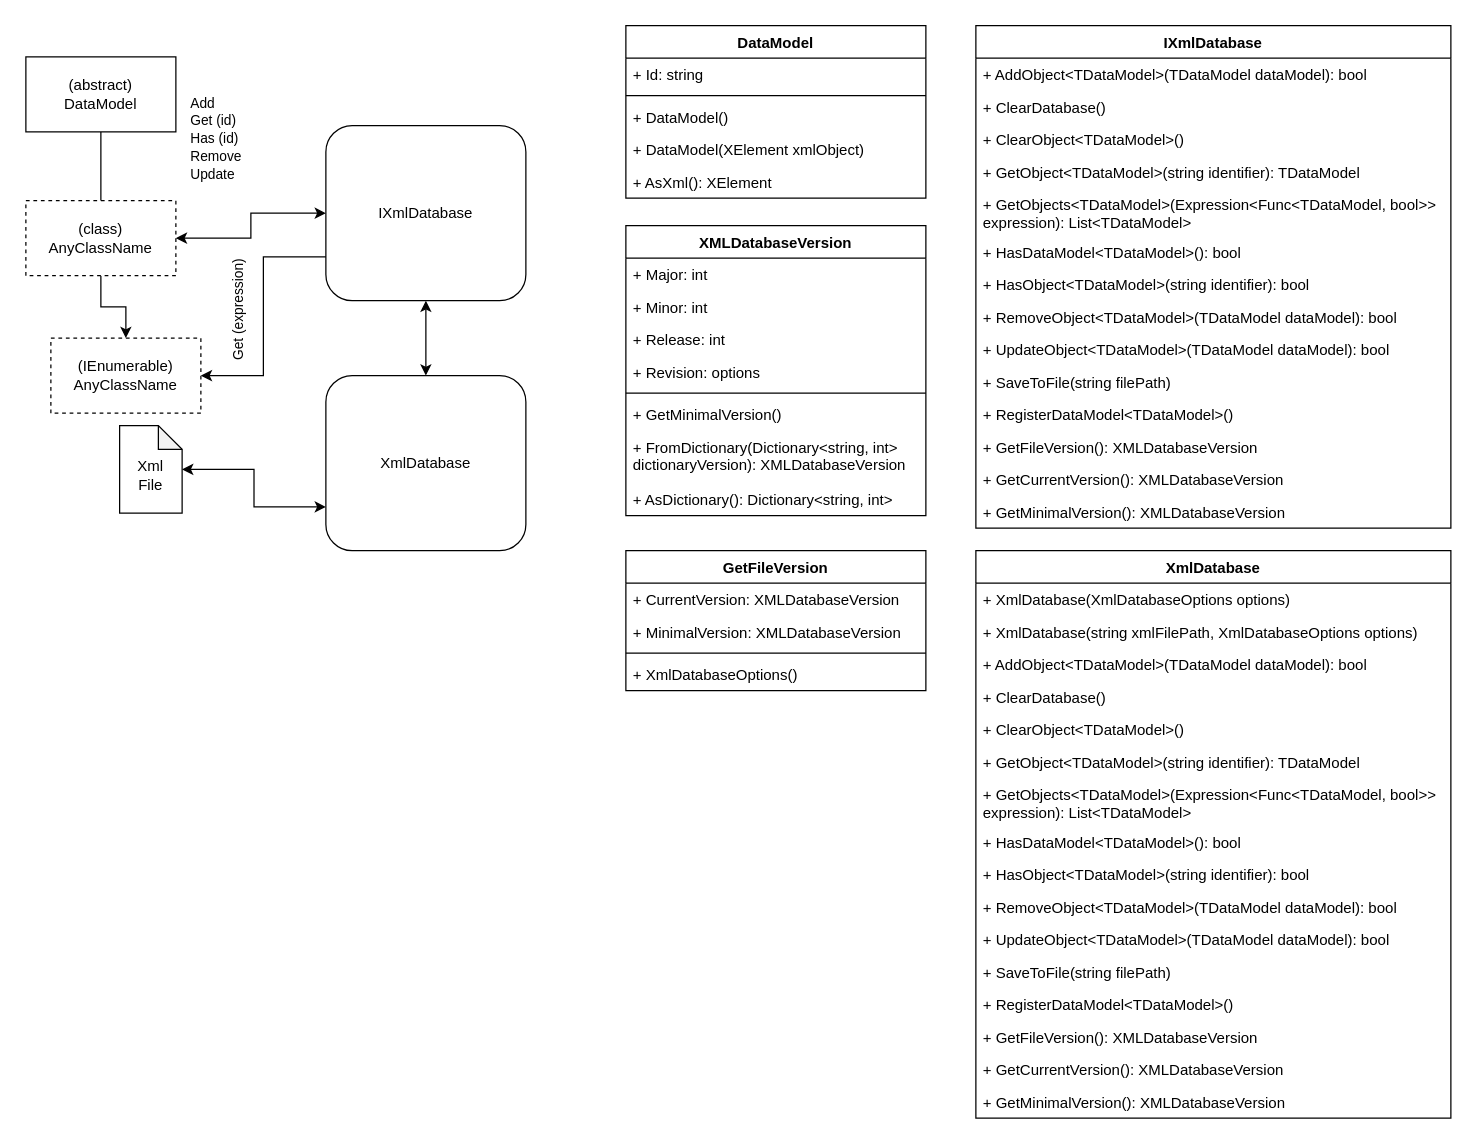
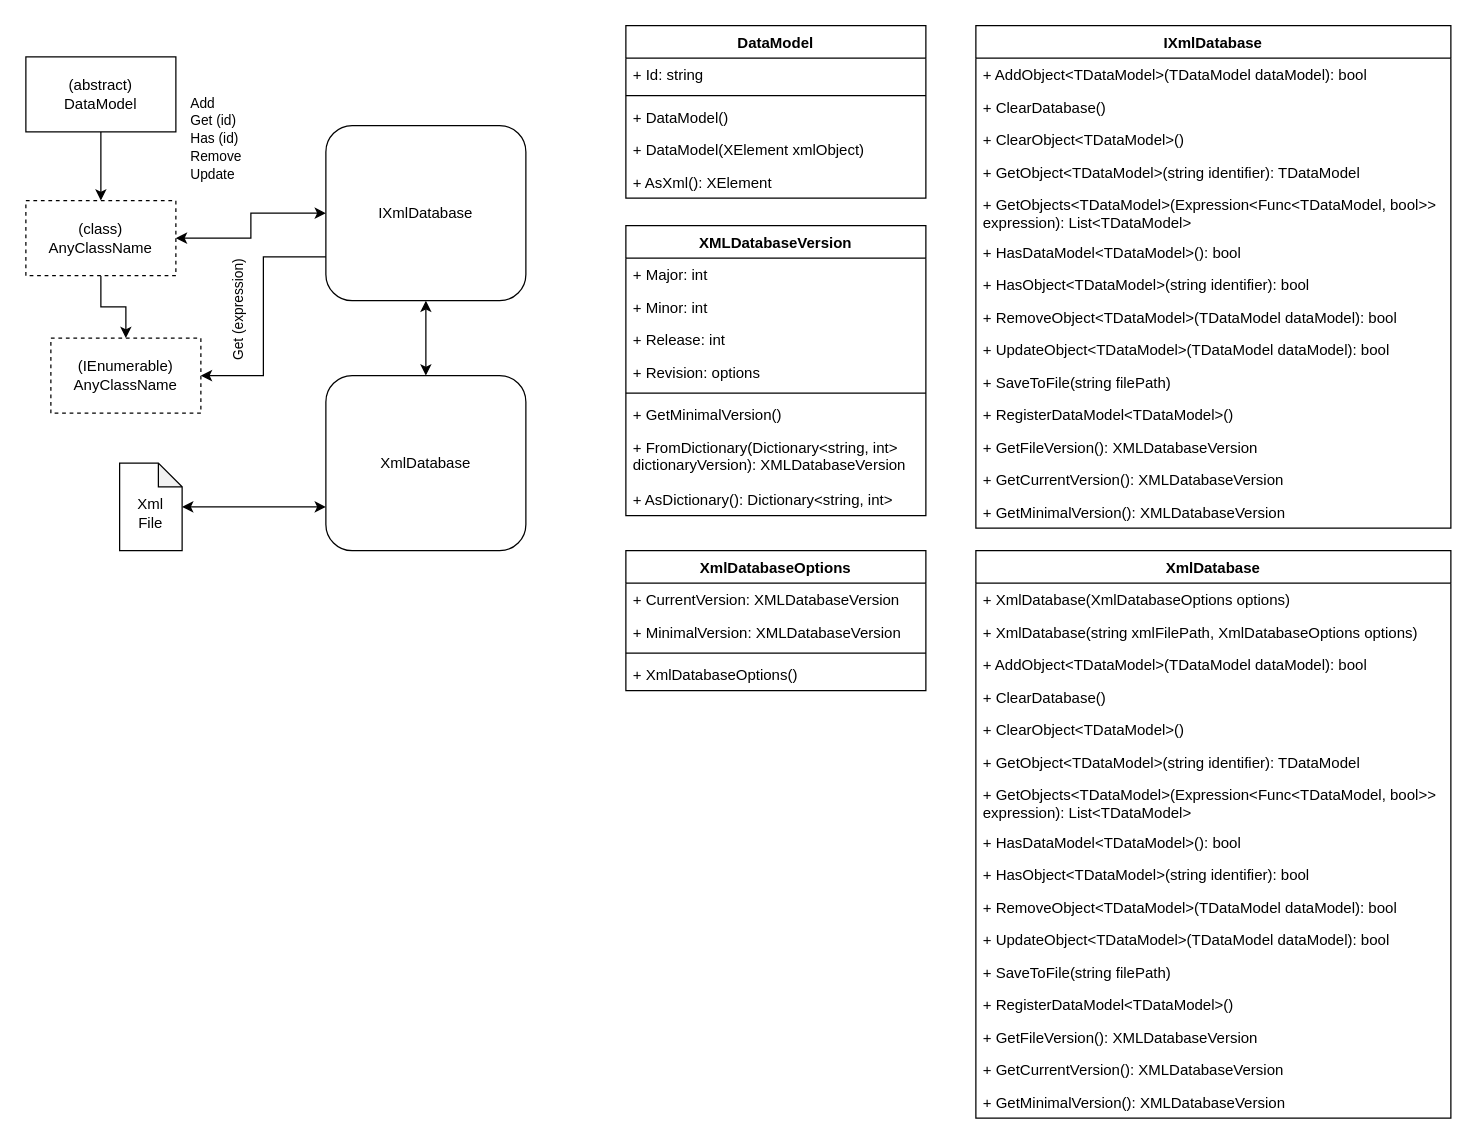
edge "(abstract) DataModel" -- "(class) AnyClassName": arrowhead none -> classic
node "Xml File": moved (151, 469) -> (151, 507)
node "GetFileVersion": label "GetFileVersion" -> "XmlDatabaseOptions"
